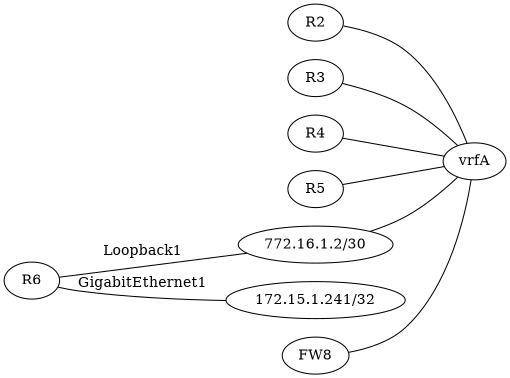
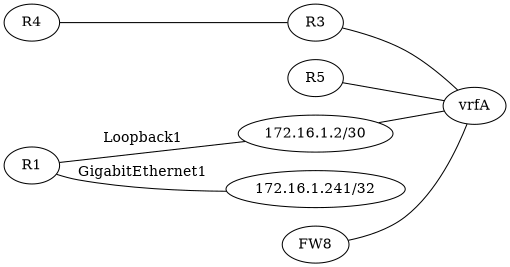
node "R2": removed
edge "R4" -- "vrfA": now "R4" -- "R3"
node "772.16.1.2/30": label "772.16.1.2/30" -> "172.16.1.2/30"
node "R6": label "R6" -> "R1"
node "172.15.1.241/32": label "172.15.1.241/32" -> "172.16.1.241/32"
